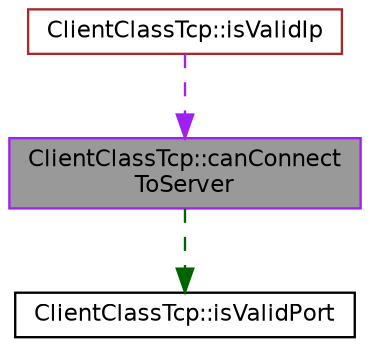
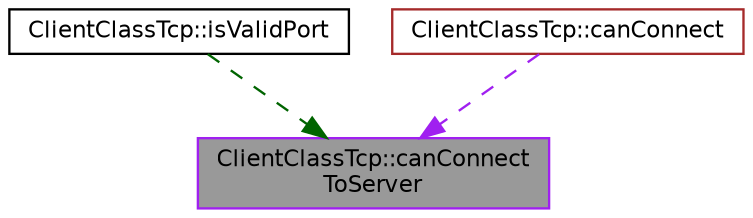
node "ClientClassTcp::isValidIp": label "ClientClassTcp::isValidIp" -> "ClientClassTcp::canConnect"
edge "ClientClassTcp::canConnect ToServer" -> "ClientClassTcp::isValidPort": reversed
